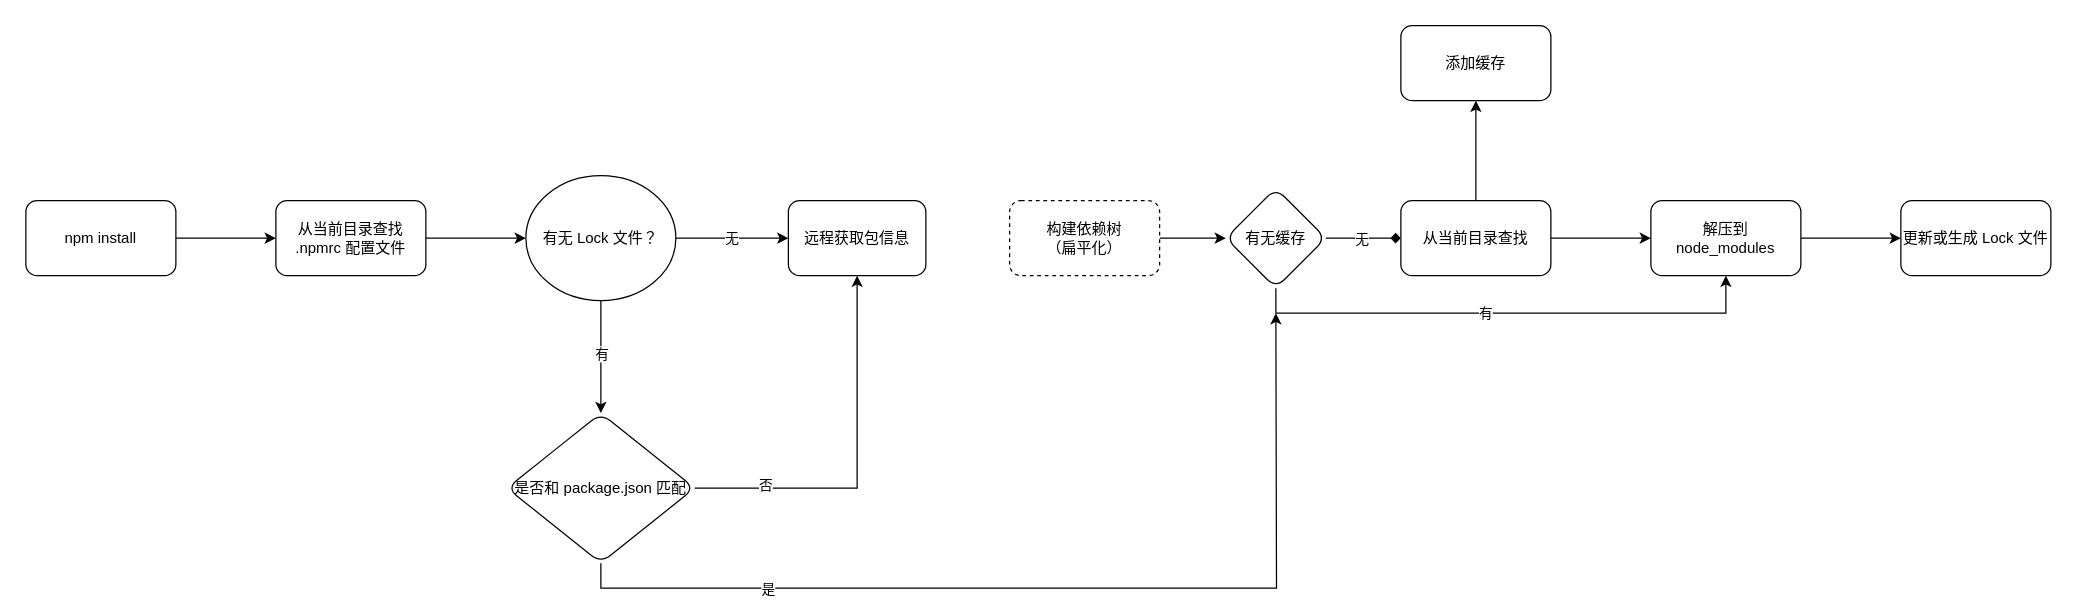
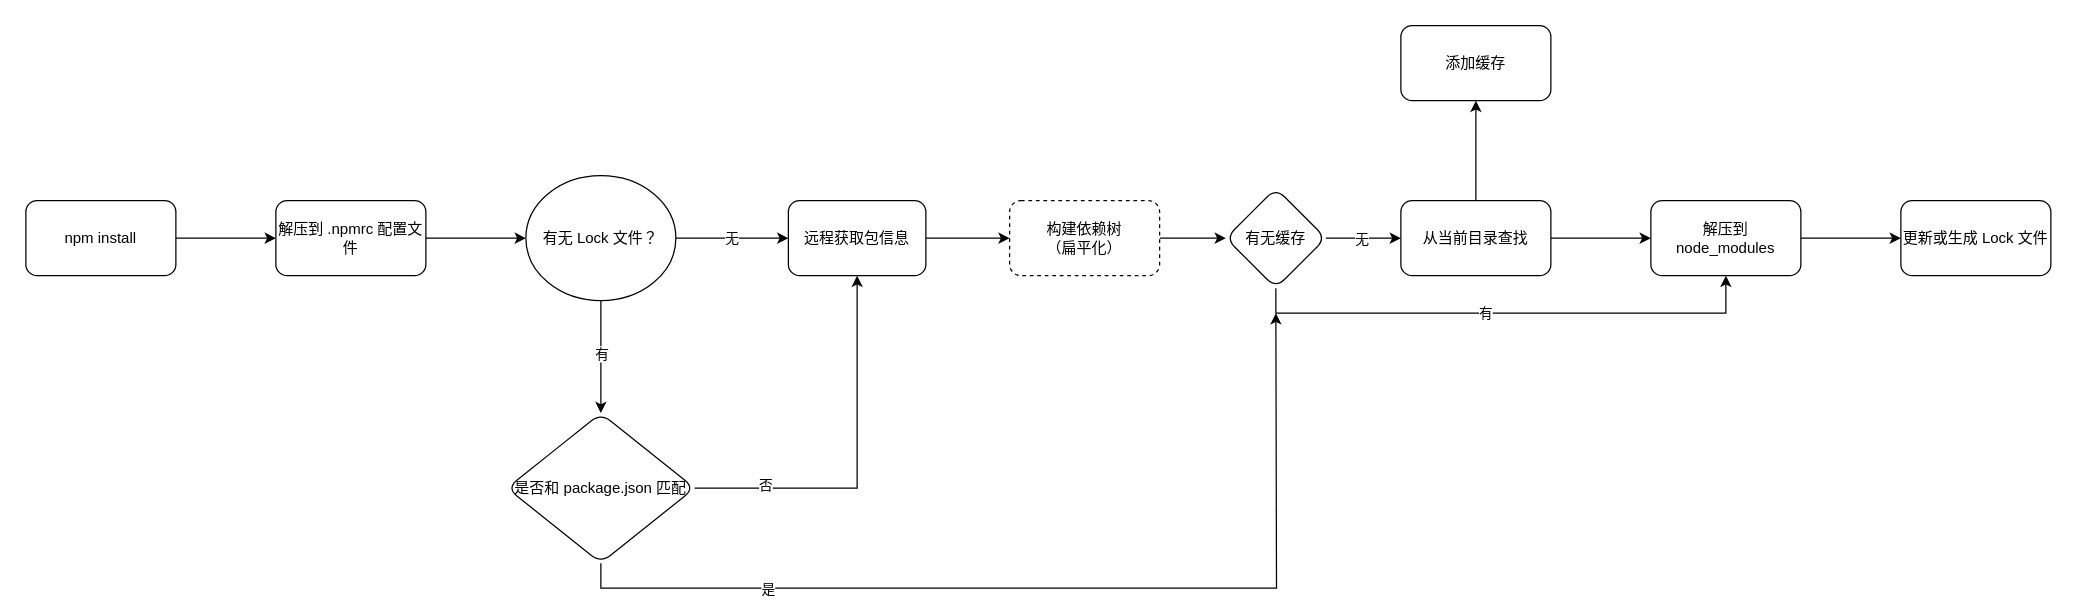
node "从当前目录查找 .npmrc 配置文件": label "从当前目录查找 .npmrc 配置文件" -> "解压到 .npmrc 配置文件"
edge "远程获取包信息" -> "构建依赖树 （扁平化）": added
edge "有无缓存" -> "从当前目录查找": arrowhead diamond -> classic
